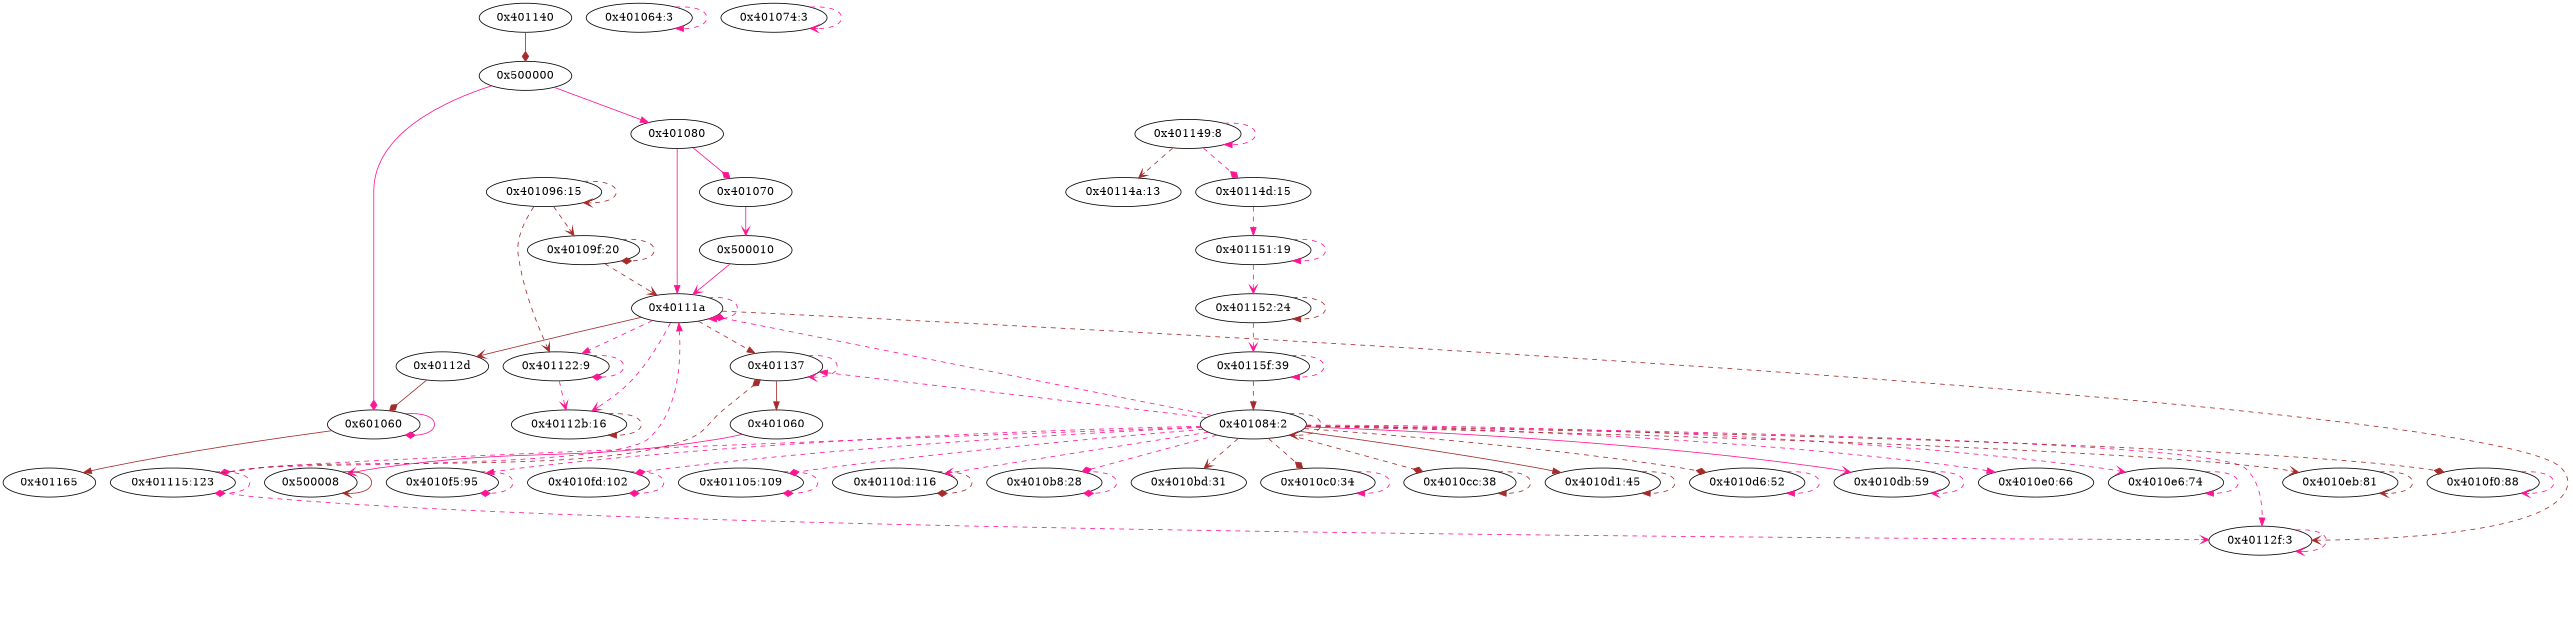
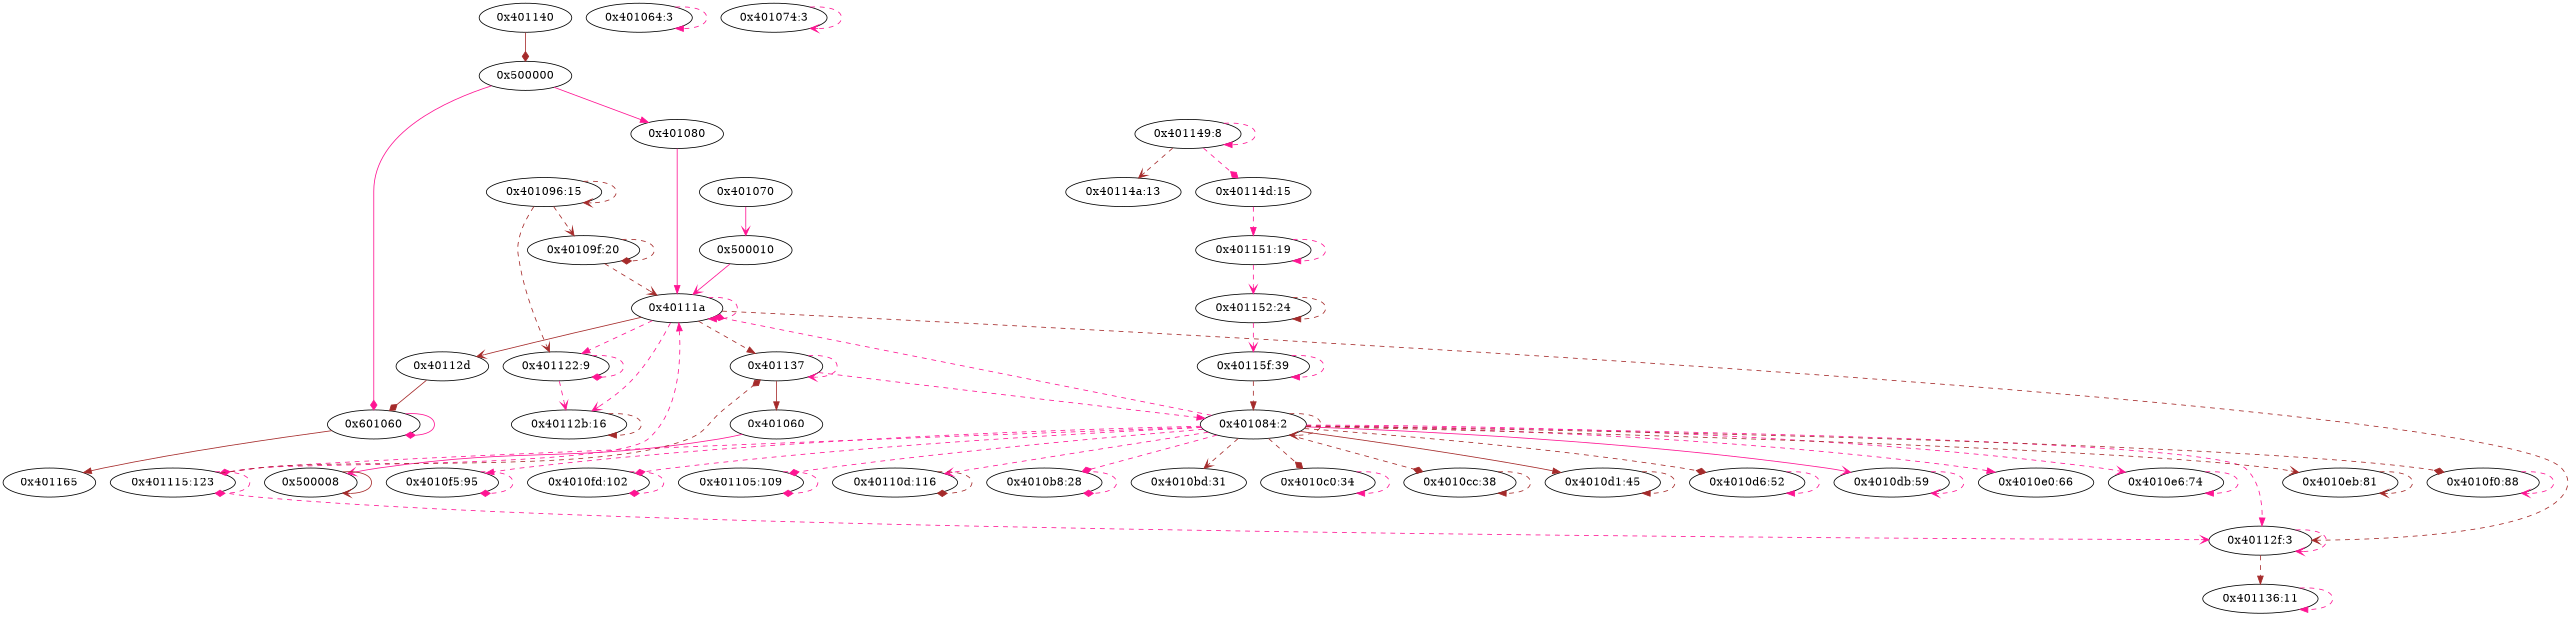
edge "0x401080" -> "0x401070": removed
edge "0x401084:2" -> "0x401137": reversed
node "0x401136:11": added
